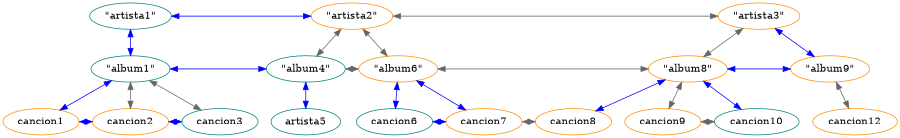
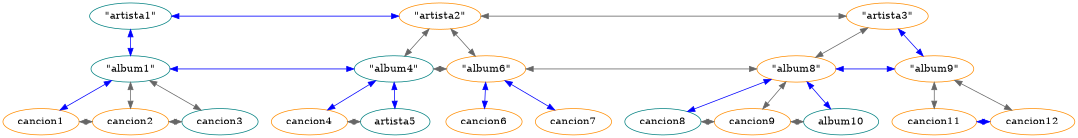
edge "cancion1" -- "cancion2": color blue -> gray40
edge "cancion2" -- "cancion3": color blue -> gray40
node "cancion4": added
node "cancion6": color teal -> darkorange
edge "cancion6" -- "cancion7": removed
edge "cancion7" -- "cancion8": now "cancion9" -- "cancion8"
node "cancion8": color darkorange -> teal
node "cancion10": label "cancion10" -> "album10"
node "cancion11": added
